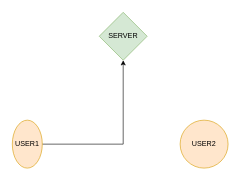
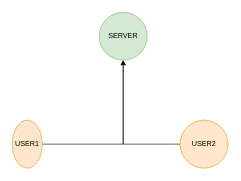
node "SERVER": shape diamond -> ellipse
edge "USER2" -> "SERVER": added
